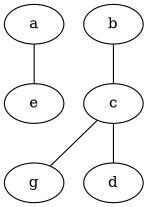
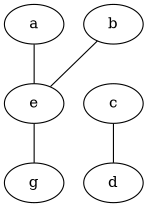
edge "b" -- "c": now "b" -- "e"
edge "c" -- "g": now "e" -- "g"
